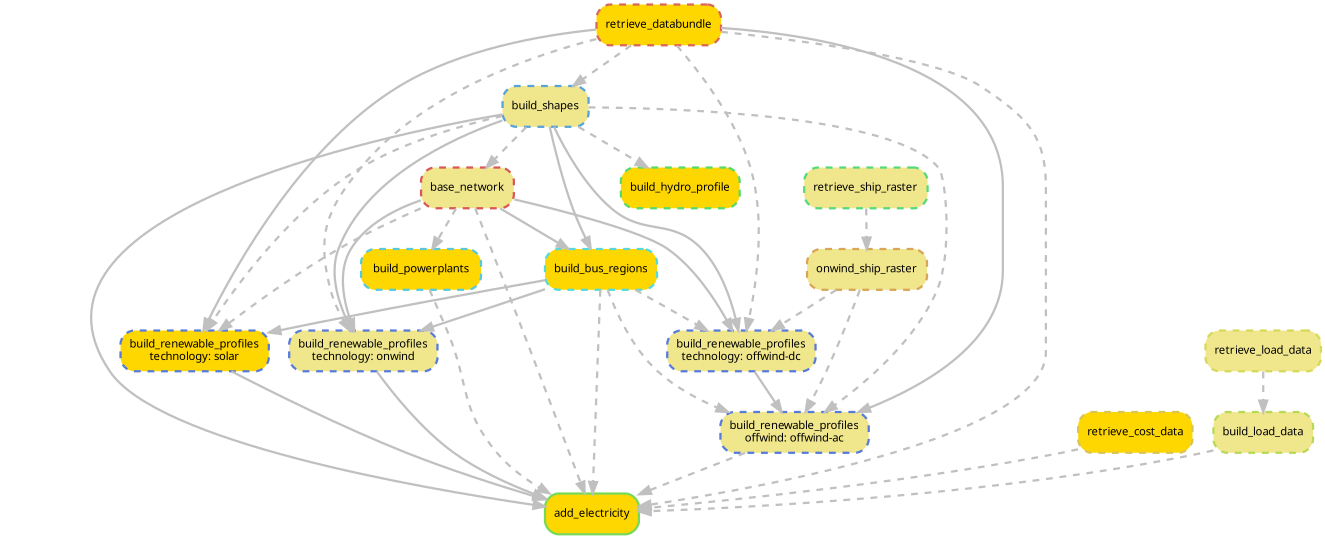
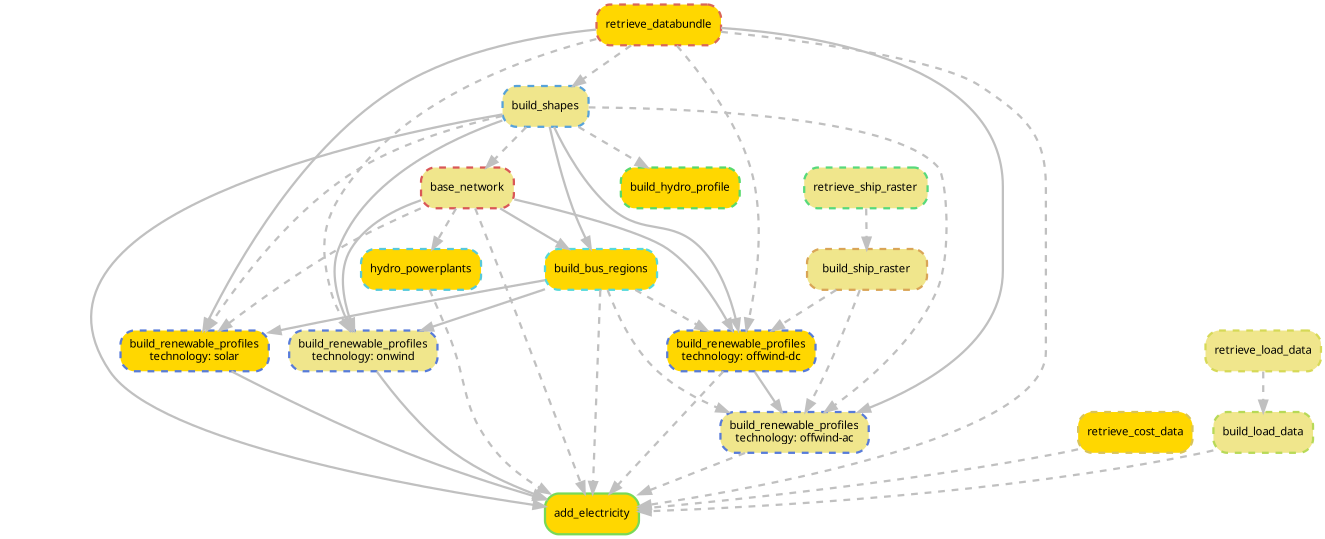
node "build_powerplants": label "build_powerplants" -> "hydro_powerplants"
node "onwind_ship_raster": label "onwind_ship_raster" -> "build_ship_raster"
node "build_renewable_profiles technology: offwind-dc": fillcolor khaki -> gold
edge "build_renewable_profiles technology: offwind-dc" -> "add_electricity": added
node "build_renewable_profiles offwind: offwind-ac": label "build_renewable_profiles offwind: offwind-ac" -> "build_renewable_profiles technology: offwind-ac"
